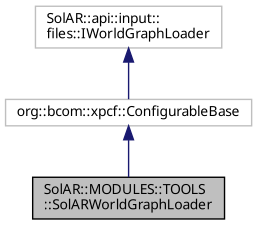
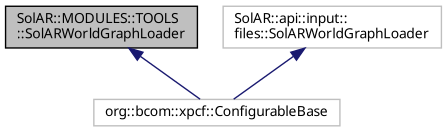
node "SolAR::api::input:: files::IWorldGraphLoader": label "SolAR::api::input:: files::IWorldGraphLoader" -> "SolAR::api::input:: files::SolARWorldGraphLoader"
edge "SolAR::MODULES::TOOLS ::SolARWorldGraphLoader" -> "org::bcom::xpcf::ConfigurableBase": reversed
